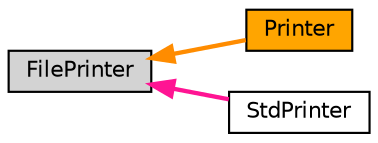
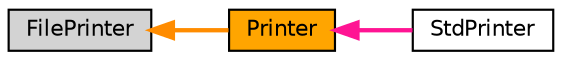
edge "StdPrinter" -> "FilePrinter": now "StdPrinter" -> "Printer"
